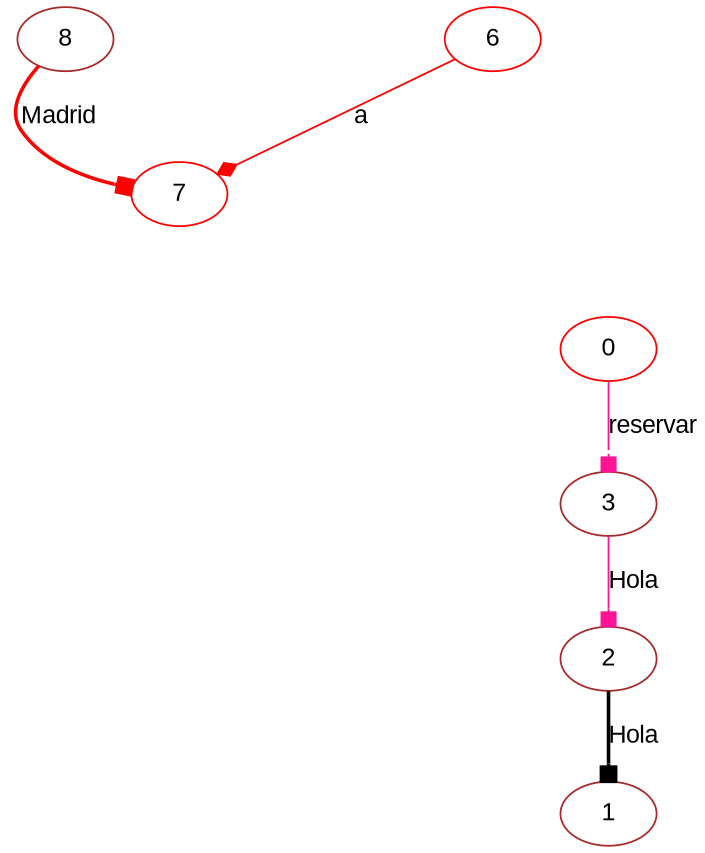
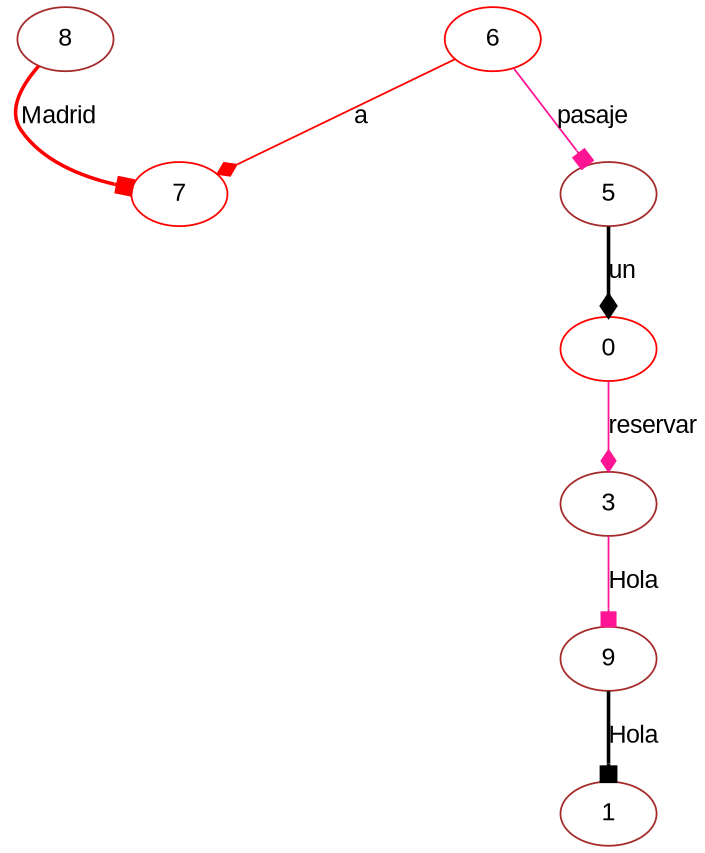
node "5": added
edge "0" -> "3": arrowhead box -> diamond
node "2": label "2" -> "9"
